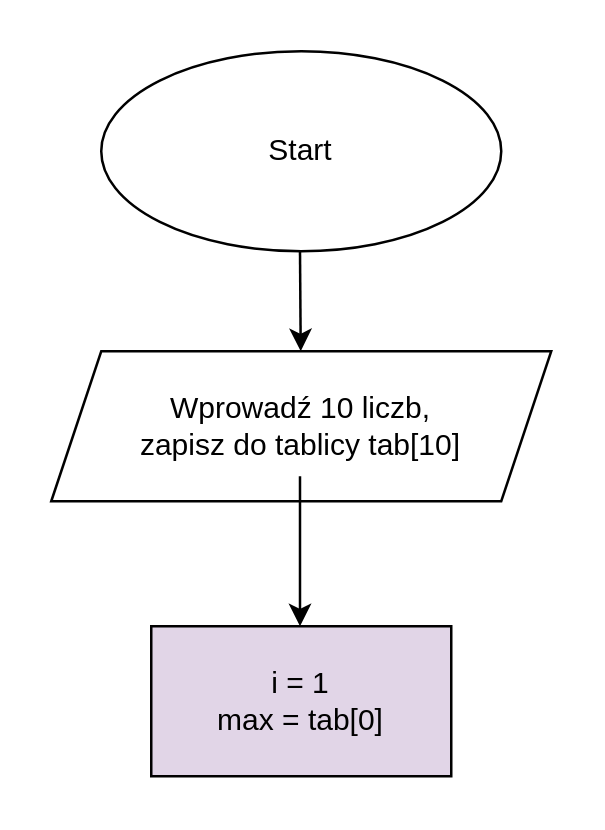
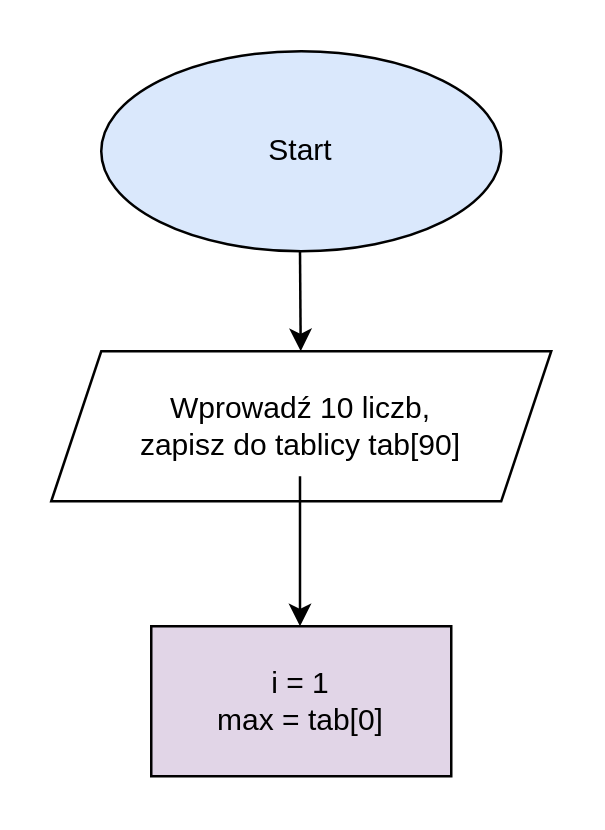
node "Start": fillcolor #ffffff -> #dae8fc
node "Wprowadź 10 liczb, zapisz do tablicy tab[10]": label "Wprowadź 10 liczb, zapisz do tablicy tab[10]" -> "Wprowadź 10 liczb, zapisz do tablicy tab[90]"
